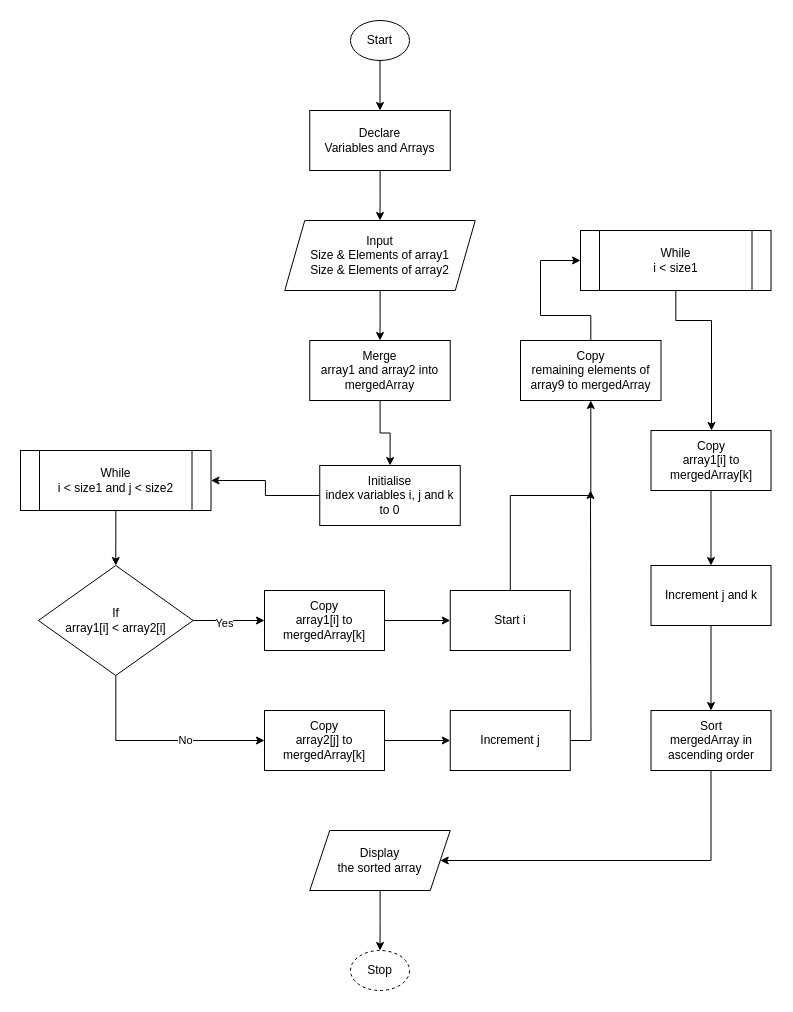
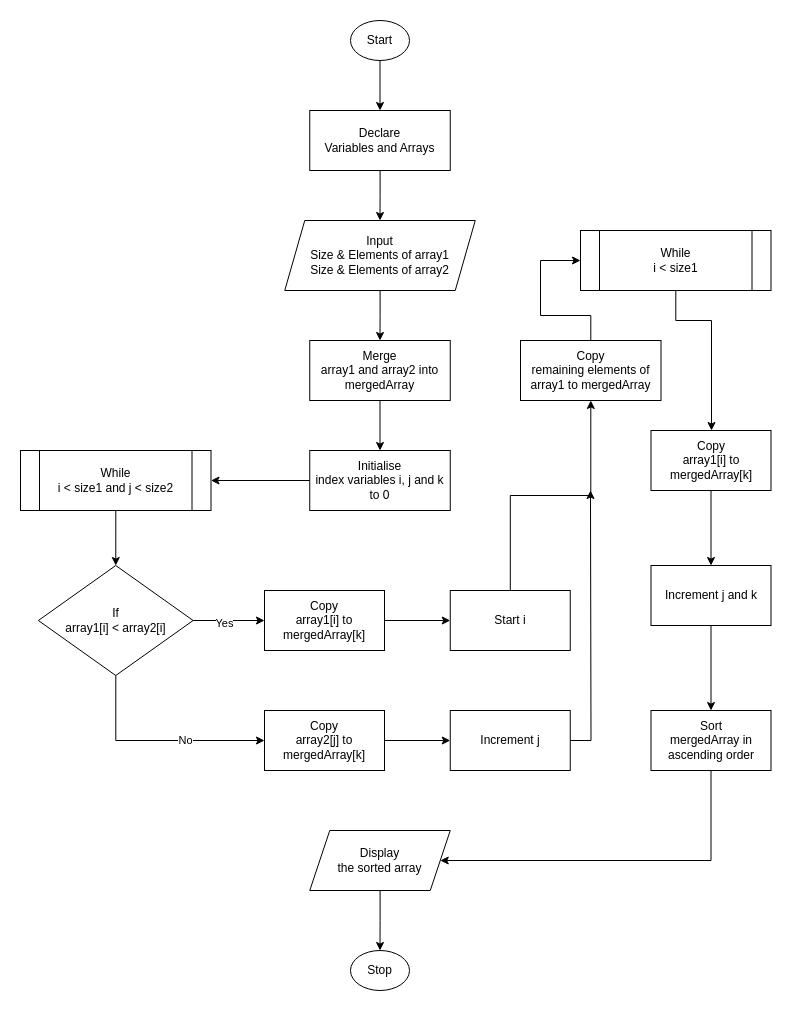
node "Copy remaining elements of array9 to mergedArray": label "Copy remaining elements of array9 to mergedArray" -> "Copy remaining elements of array1 to mergedArray"
node "Initialise index variables i, j and k to 0": moved (390, 496) -> (380, 481)
node "Stop": style dashed -> solid
